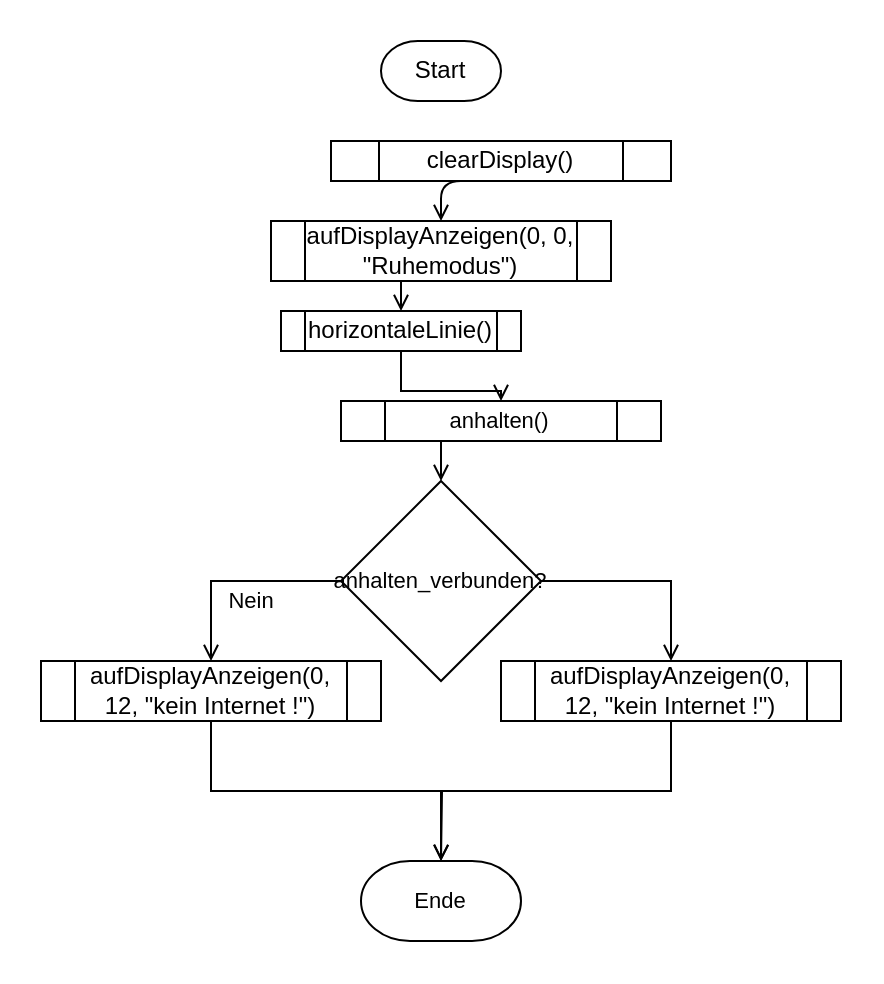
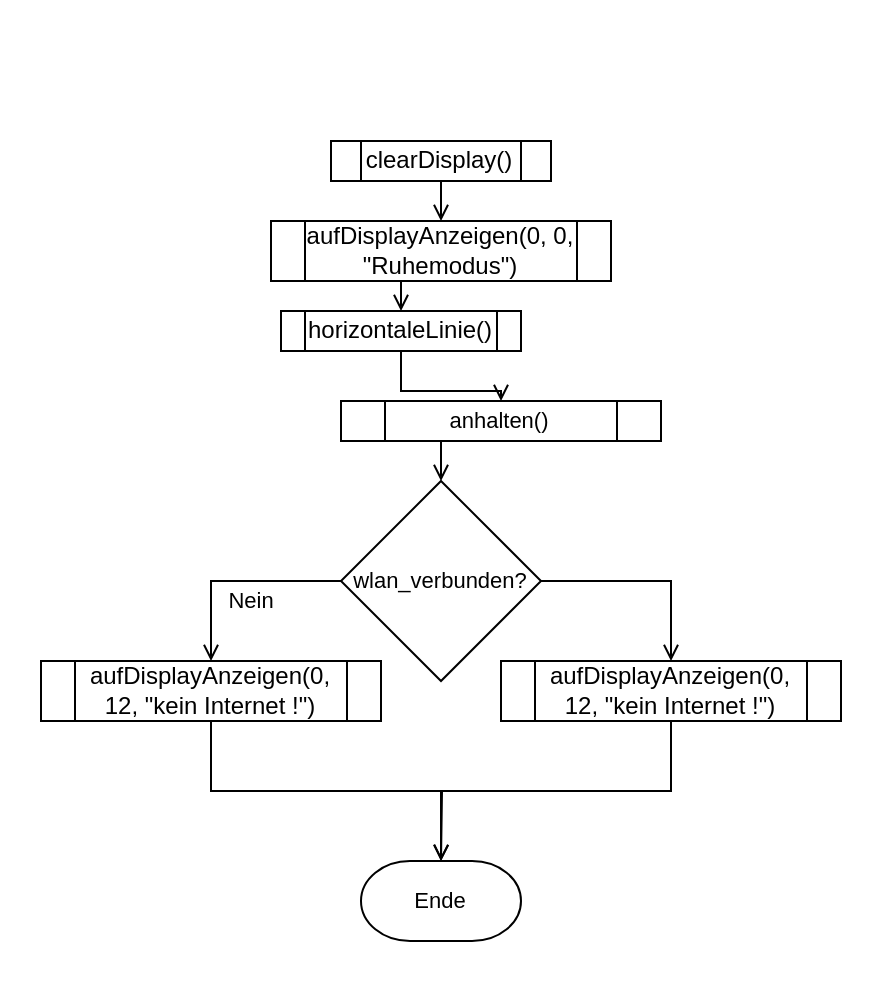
node "Start": removed
node "clearDisplay()": size 340x40 -> 220x40
node "anhalten_verbunden?": label "anhalten_verbunden?" -> "wlan_verbunden?"
